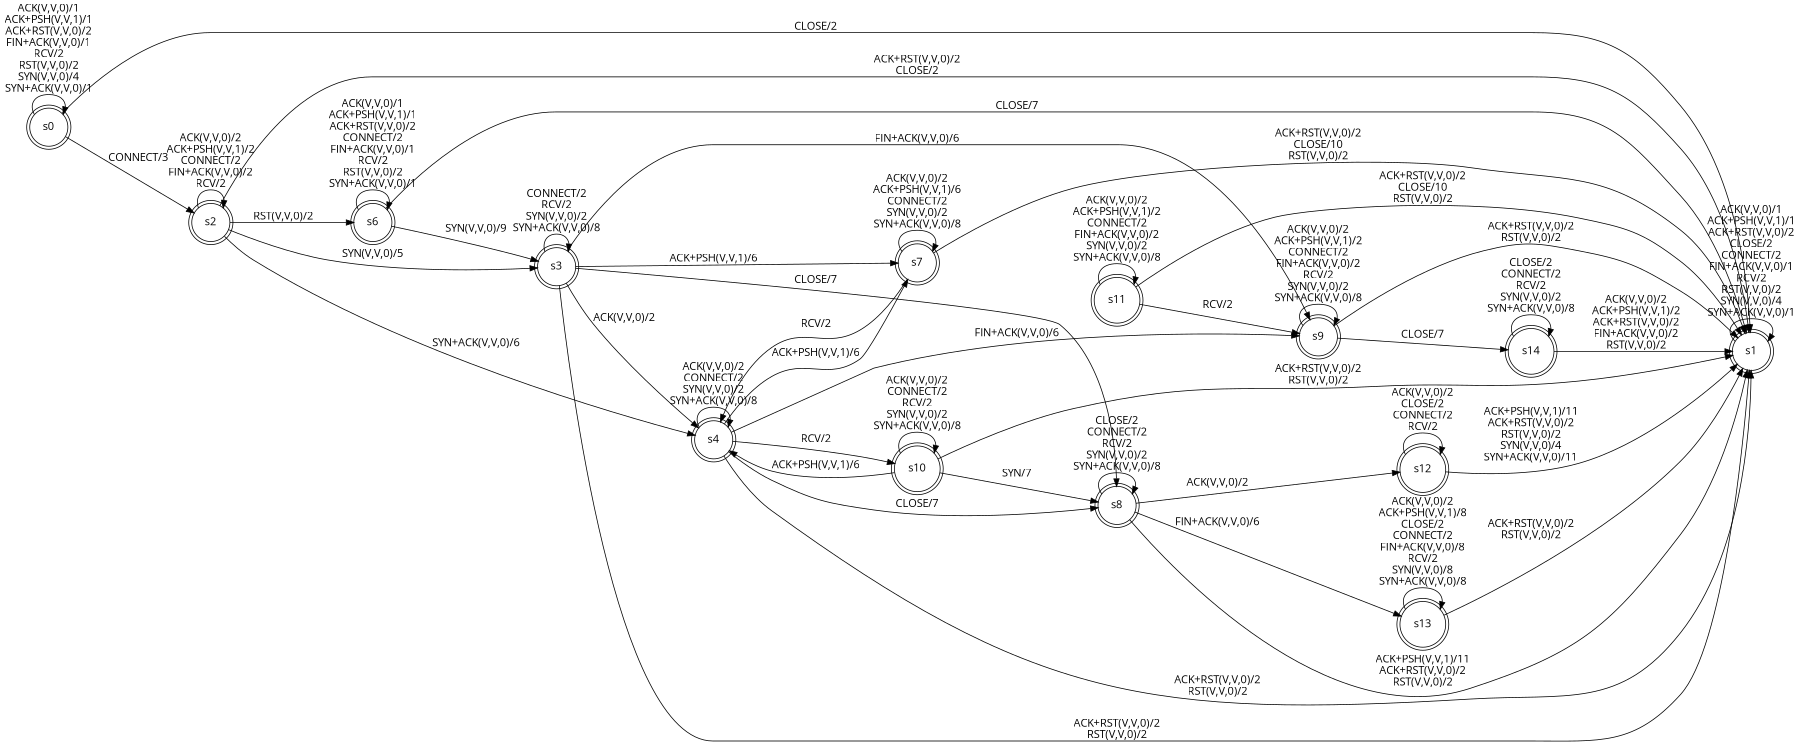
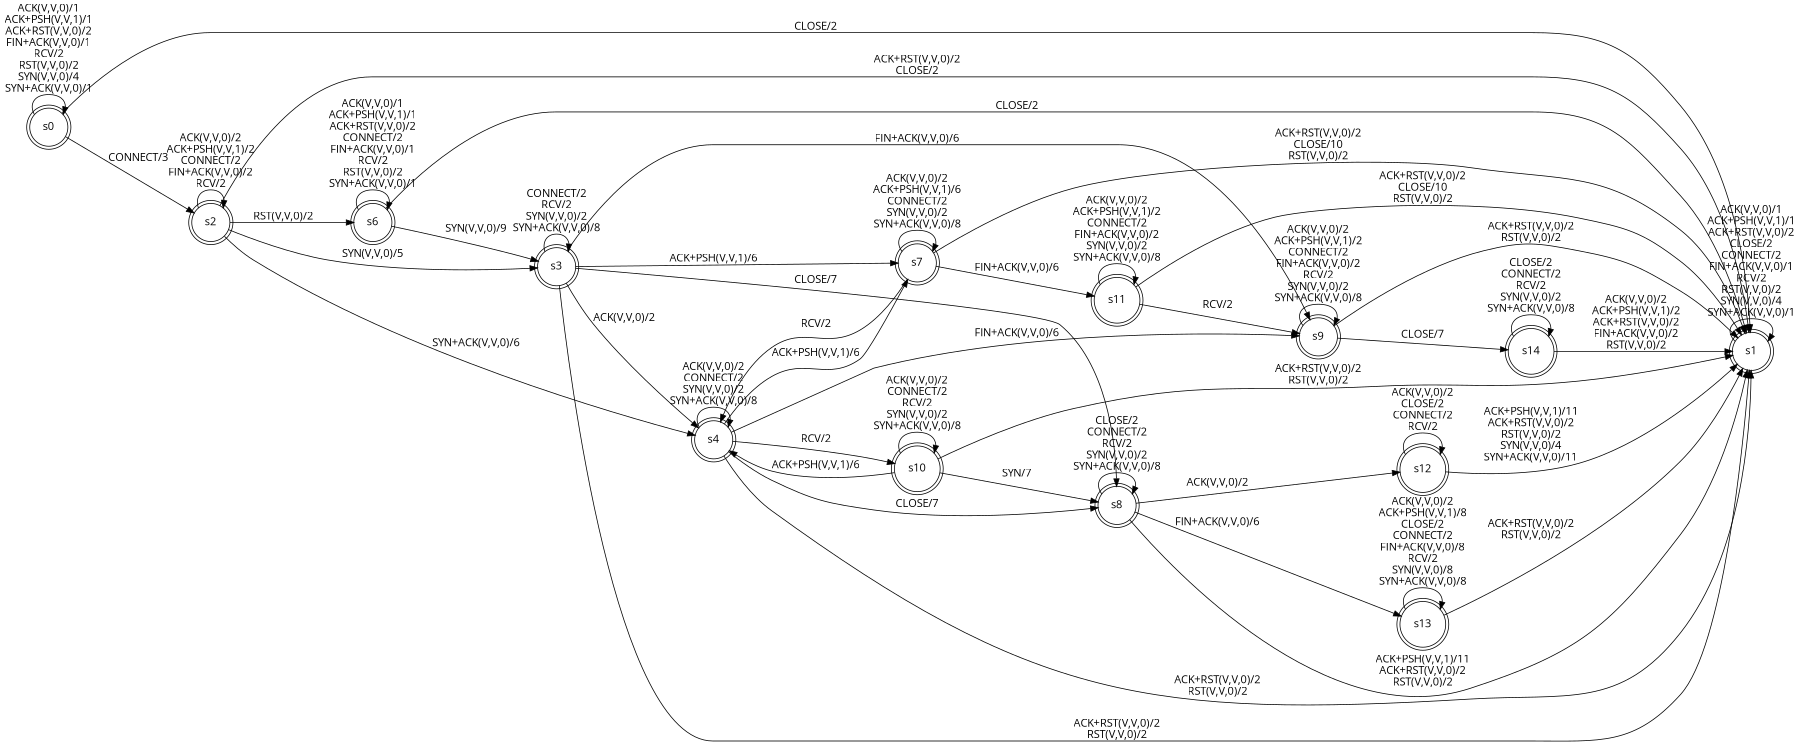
edge "s6" -> "s1": label "CLOSE/7" -> "CLOSE/2"
edge "s7" -> "s11": added, label "FIN+ACK(V,V,0)/6"
